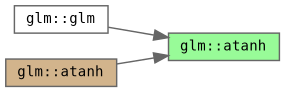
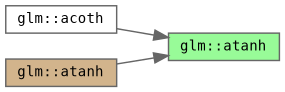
node "glm::glm": label "glm::glm" -> "glm::acoth"
